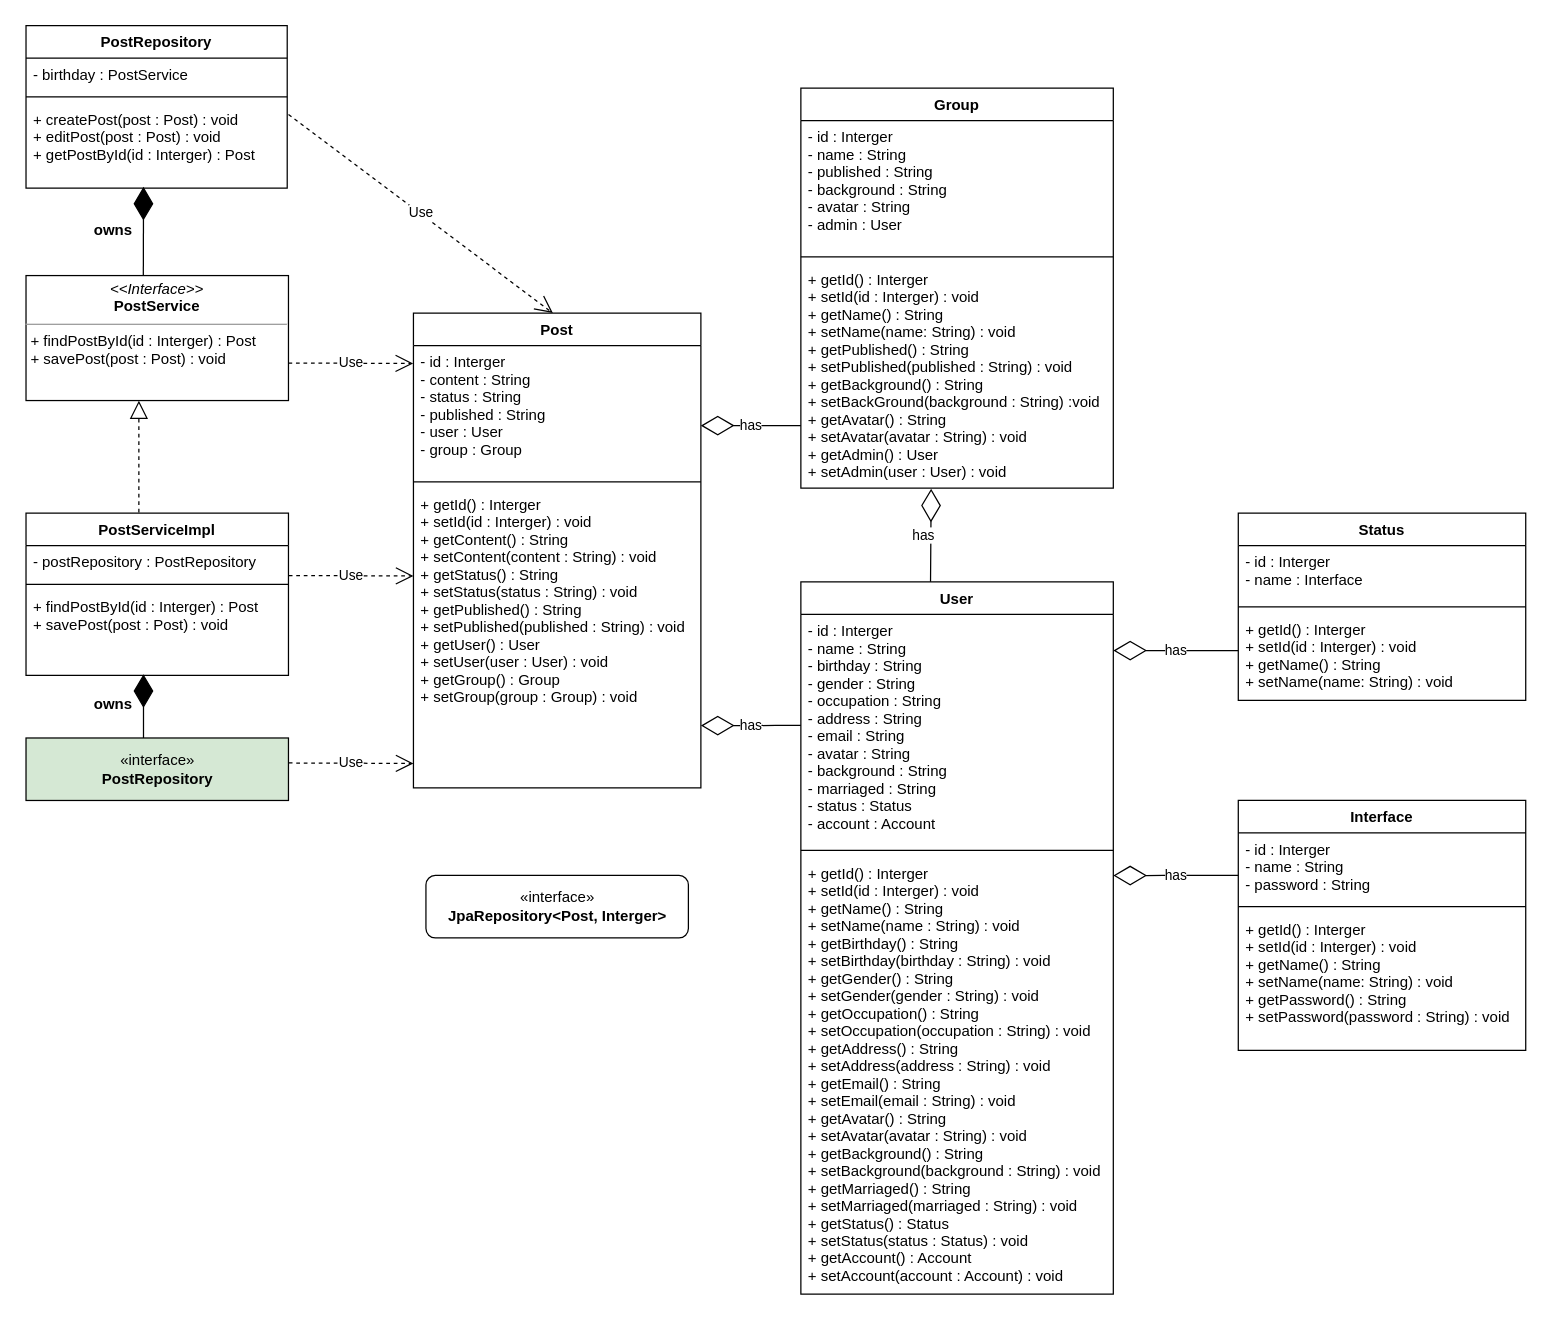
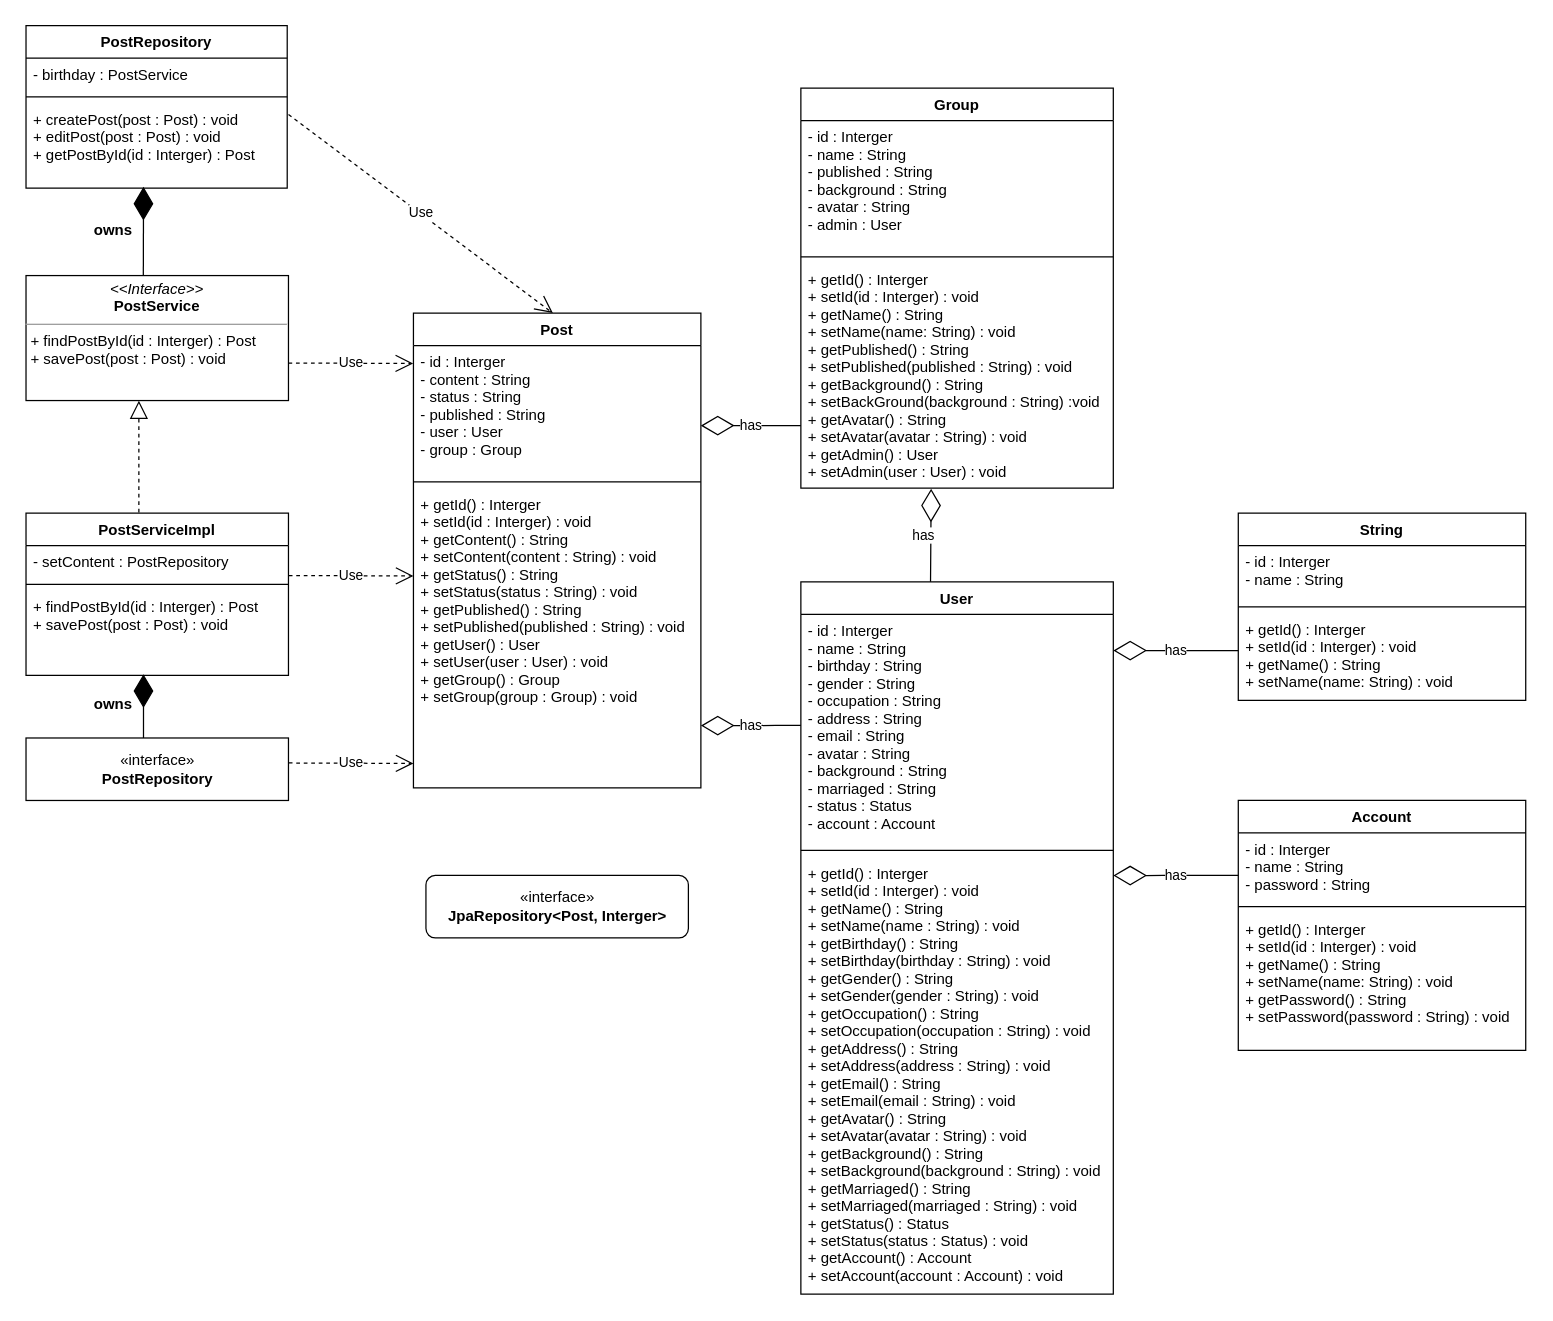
node "Status": label "Status" -> "String"
node "- postRepository : PostRepository": label "- postRepository : PostRepository" -> "- setContent : PostRepository"
node "- id : Interger - name : Interface": label "- id : Interger - name : Interface" -> "- id : Interger - name : String"
node "«interface» PostRepository": fillcolor #d5e8d4 -> #ffffff
node "Interface": label "Interface" -> "Account"
